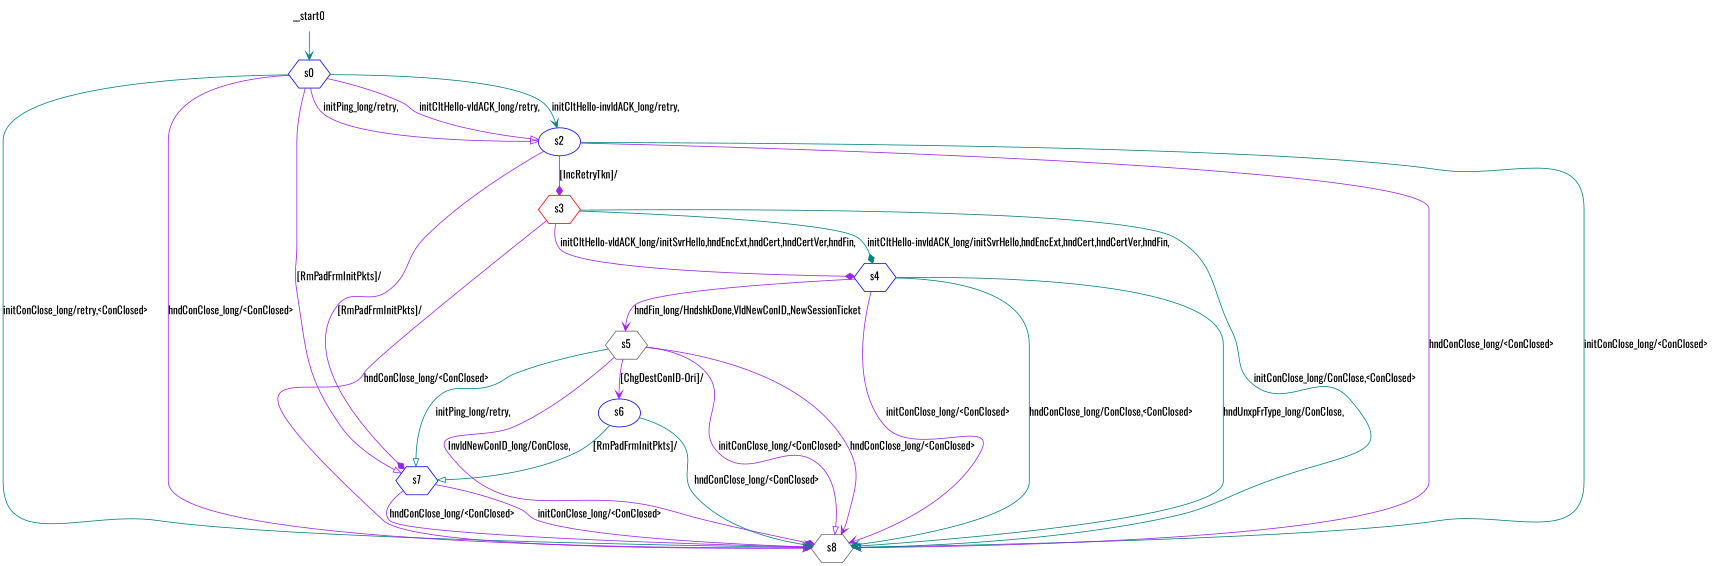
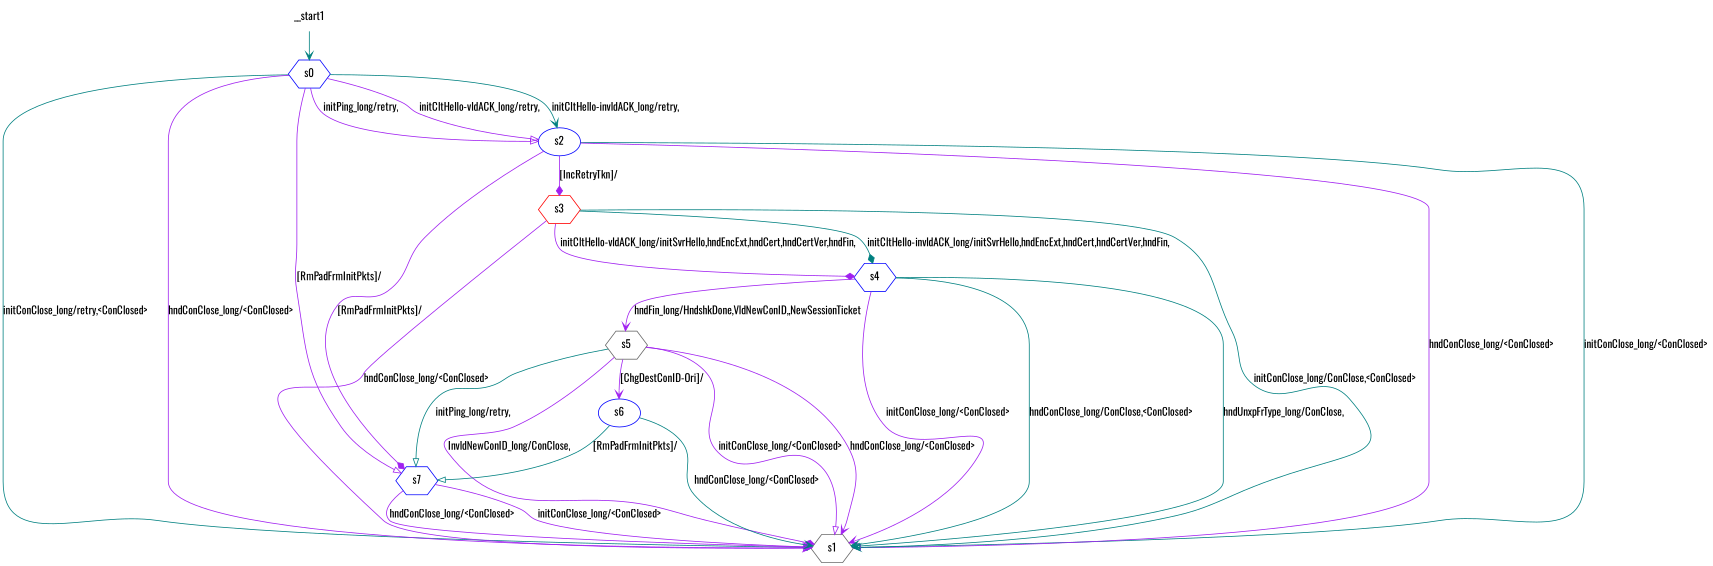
node "__start0": label "__start0" -> "__start1"
node "s8": label "s8" -> "s1"
